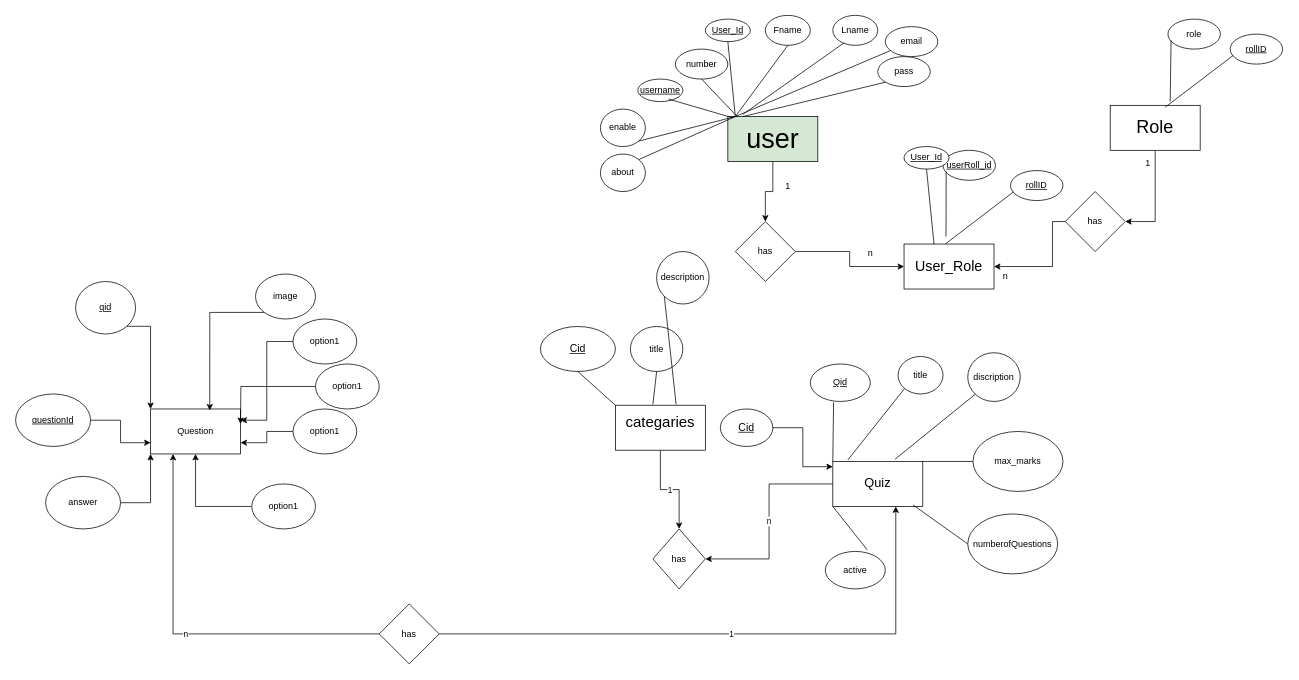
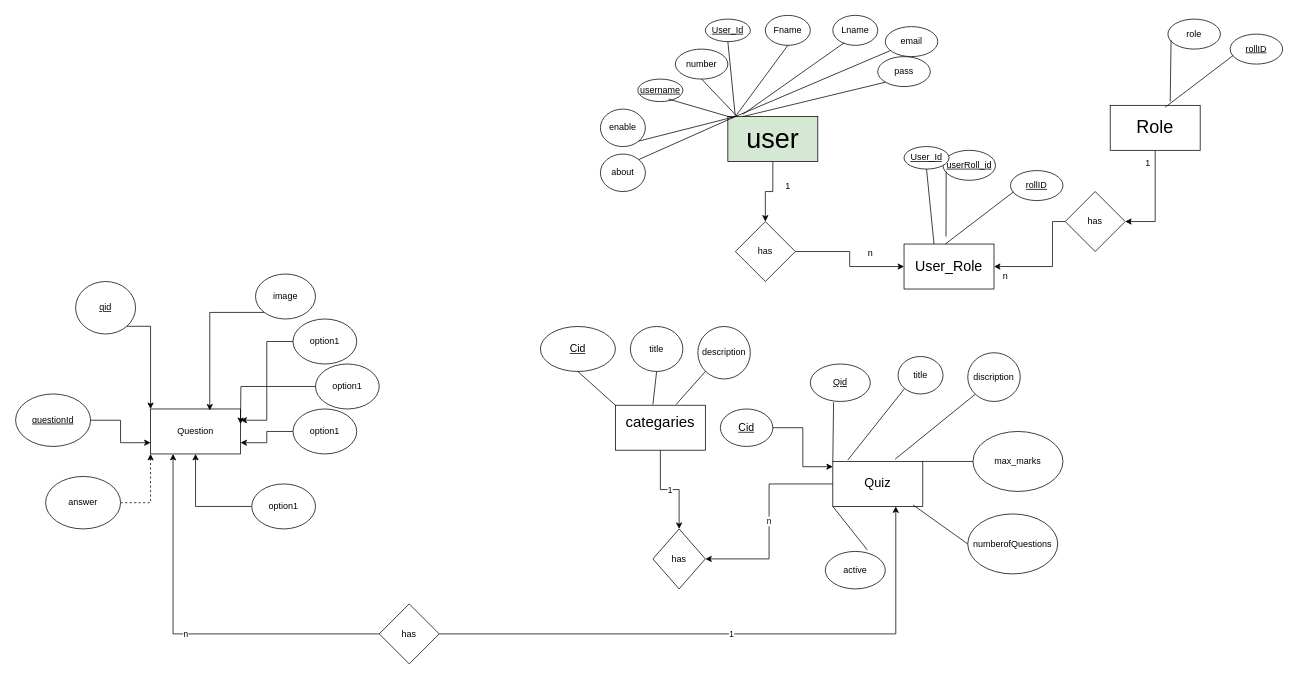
node "description": moved (683, 278) -> (724, 353)
edge "answer" -> "Question": style solid -> dashed
